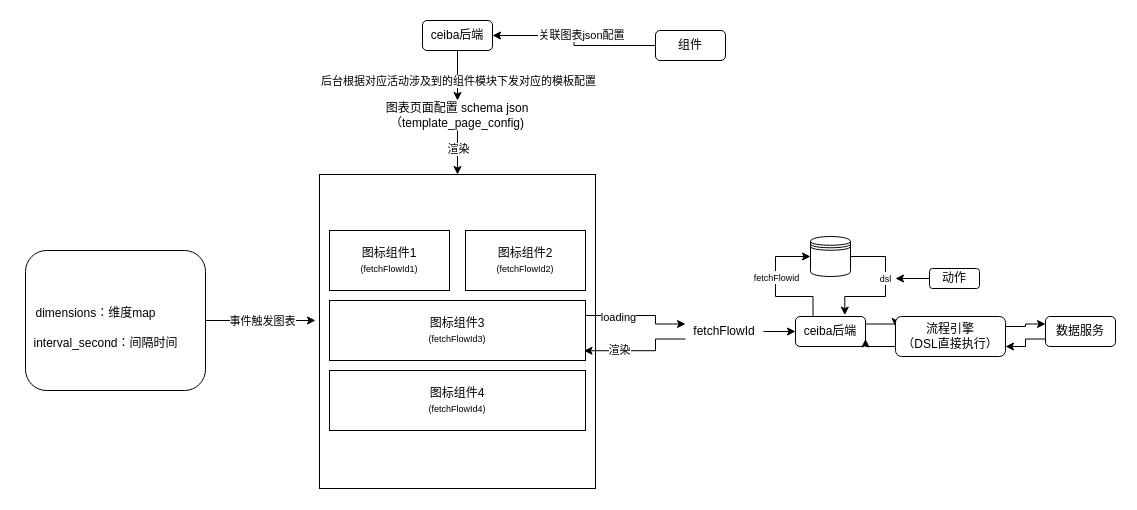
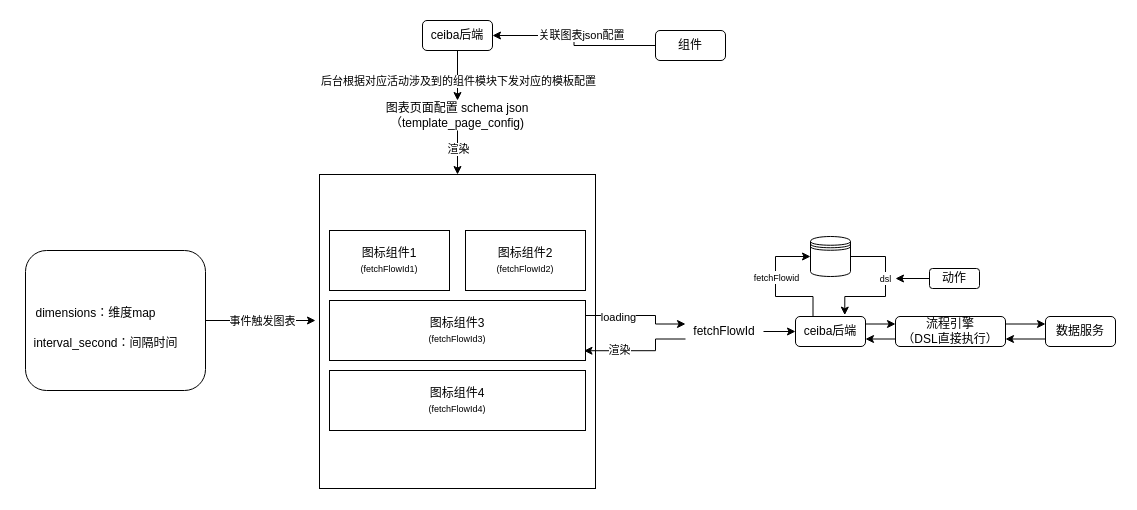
node "流程引擎 （DSL直接执行）": size 110x40 -> 110x30
